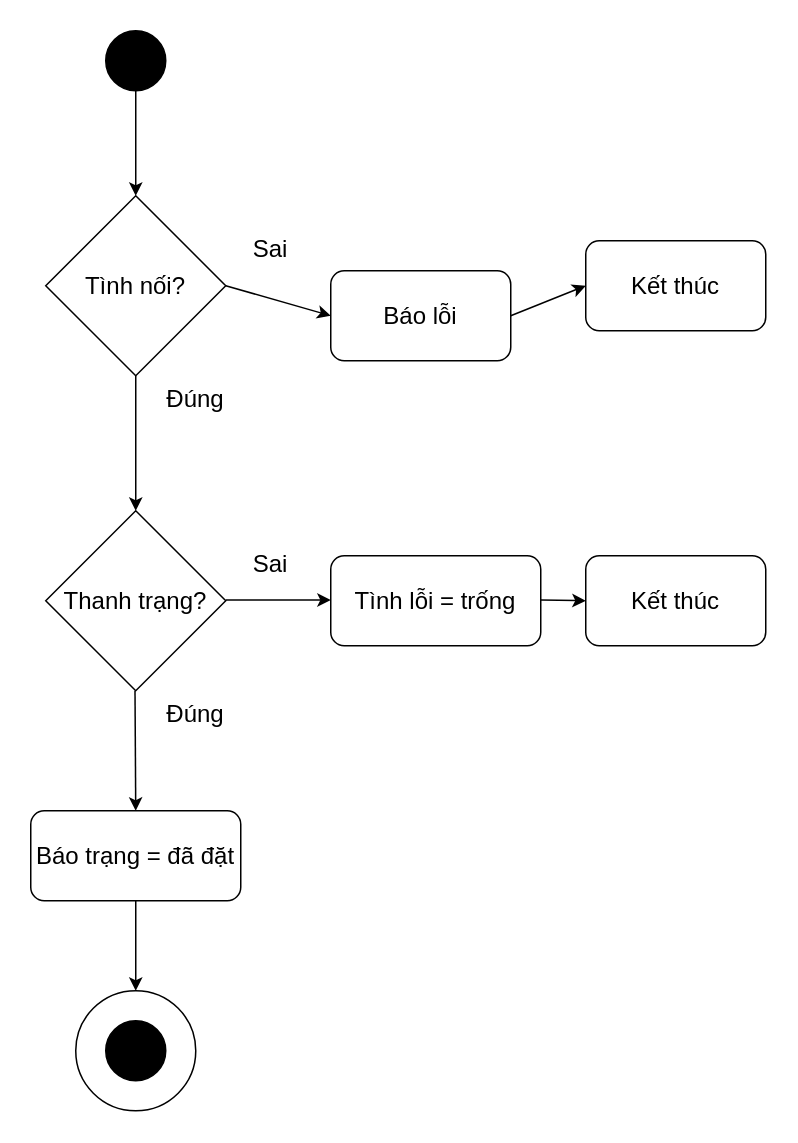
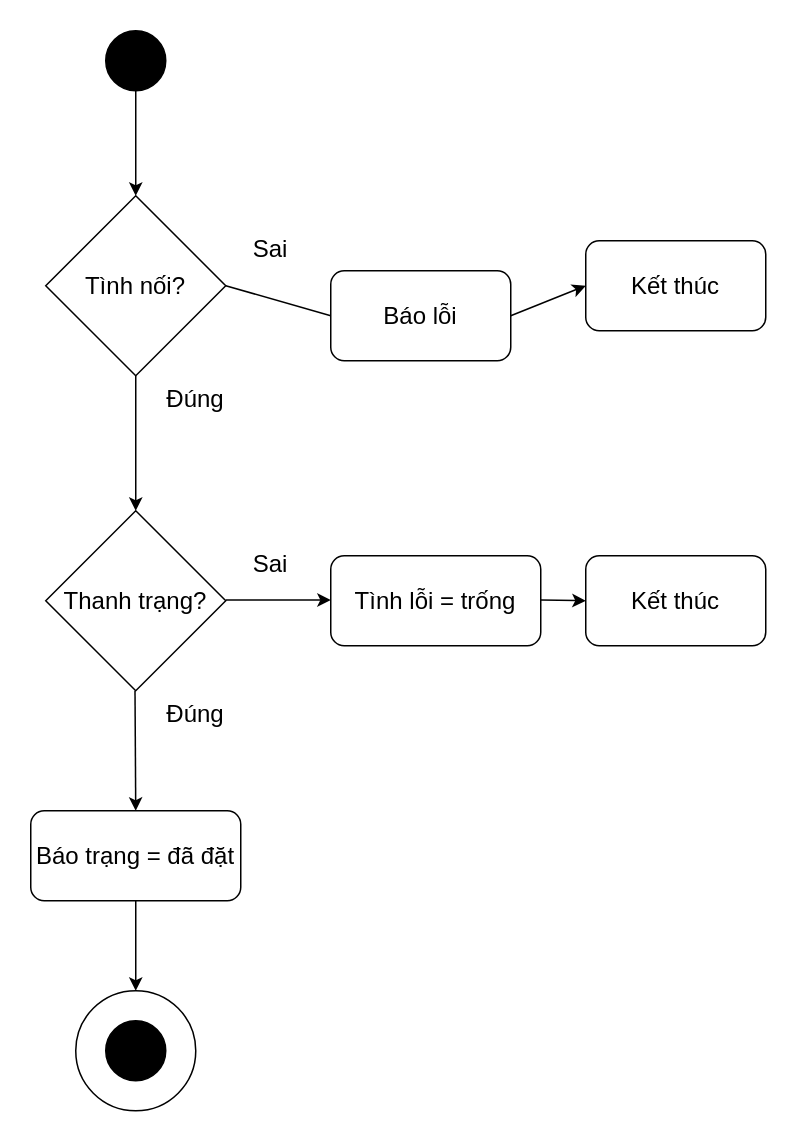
edge "Tình nối?" -> "Báo lỗi": arrowhead classic -> none
